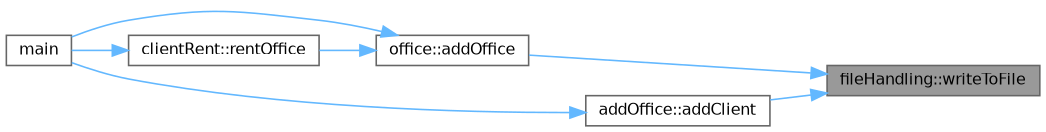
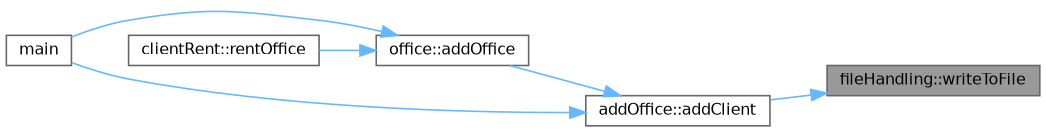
edge "main" -> "clientRent::rentOffice": removed
edge "office::addOffice" -> "fileHandling::writeToFile": now "office::addOffice" -> "addOffice::addClient"
